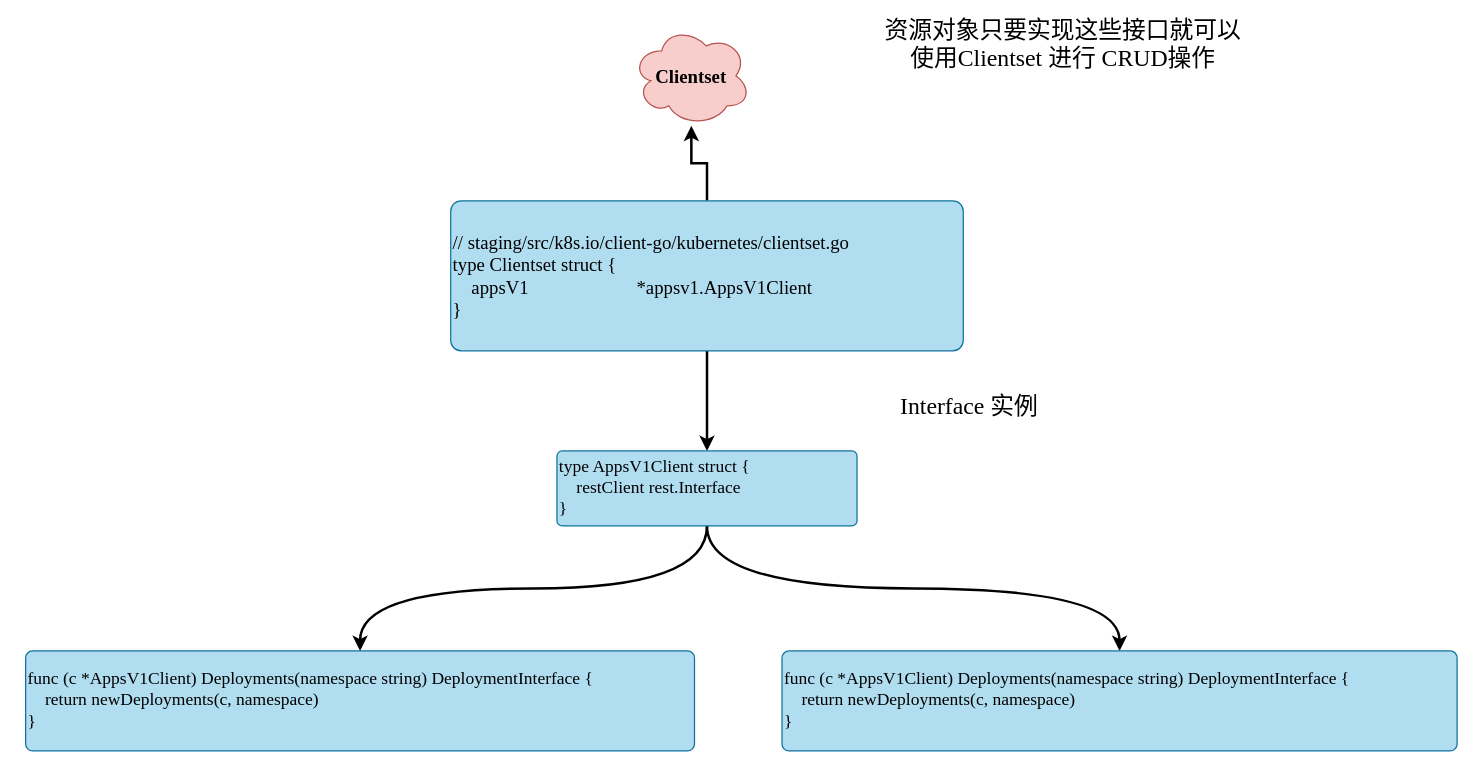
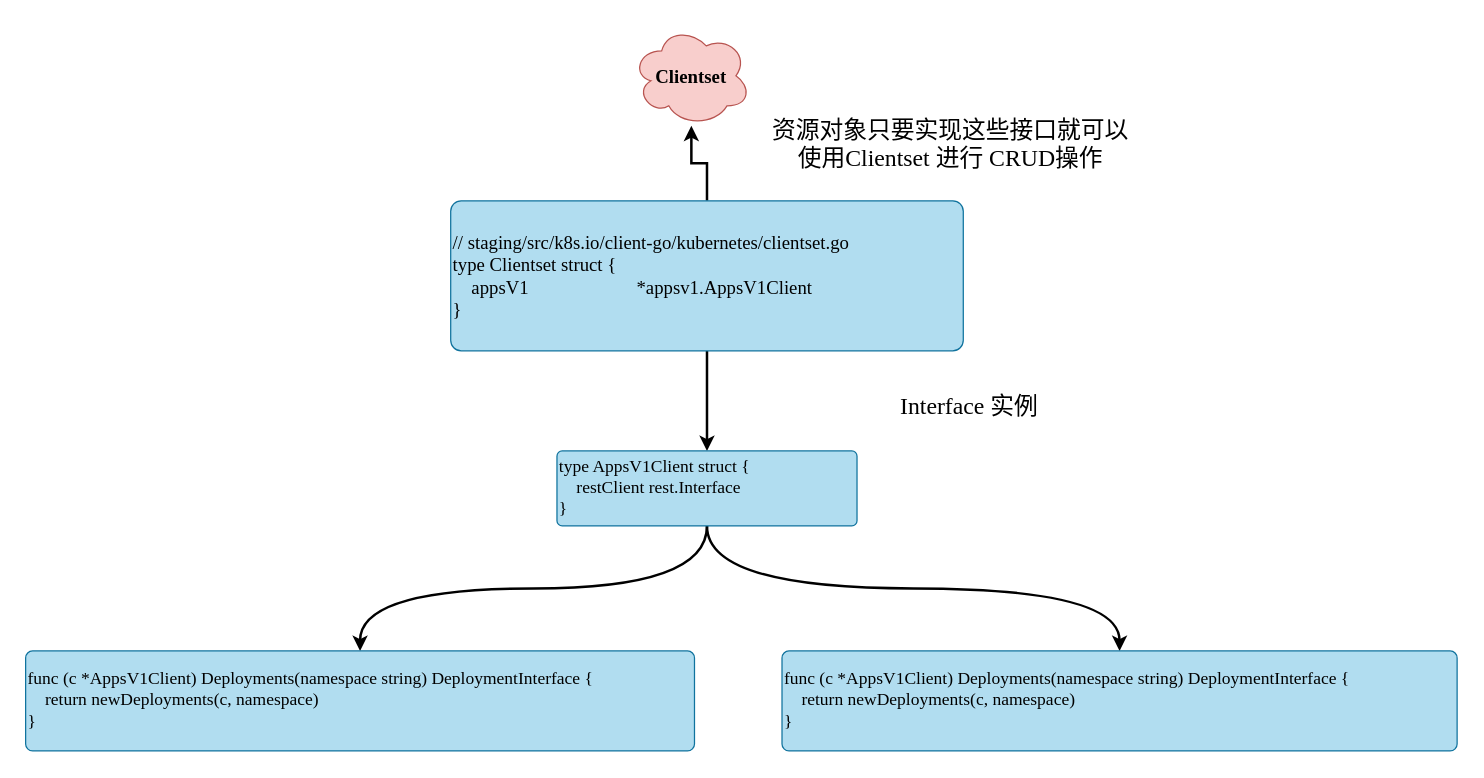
node "资源对象只要实现这些接口就可以使用Clientset 进行 CRUD操作": moved (1063, 44) -> (951, 144)
